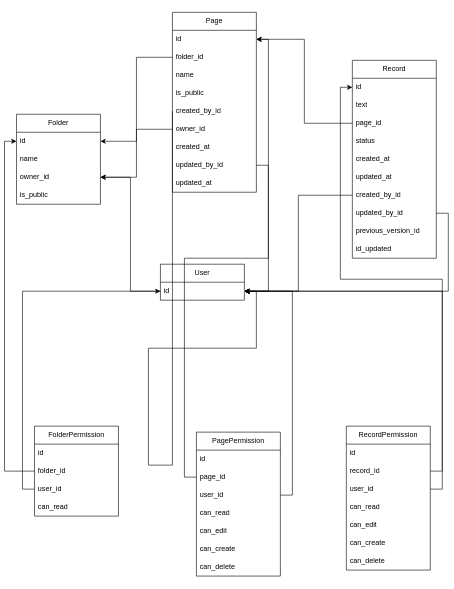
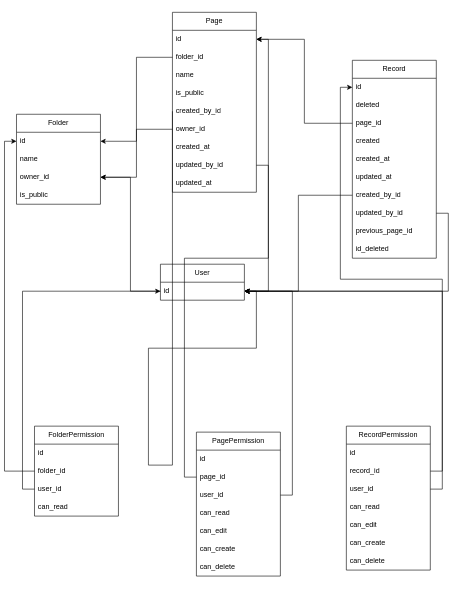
node "text": label "text" -> "deleted"
node "status": label "status" -> "created"
node "previous_version_id": label "previous_version_id" -> "previous_page_id"
node "id_updated": label "id_updated" -> "id_deleted"
